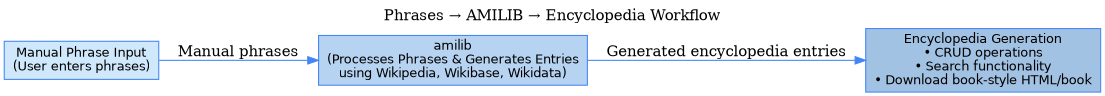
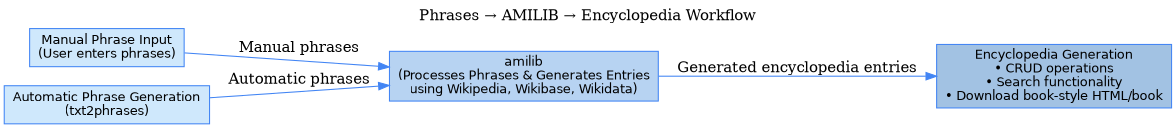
node "Automatic Phrase Generation (txt2phrases)": added
